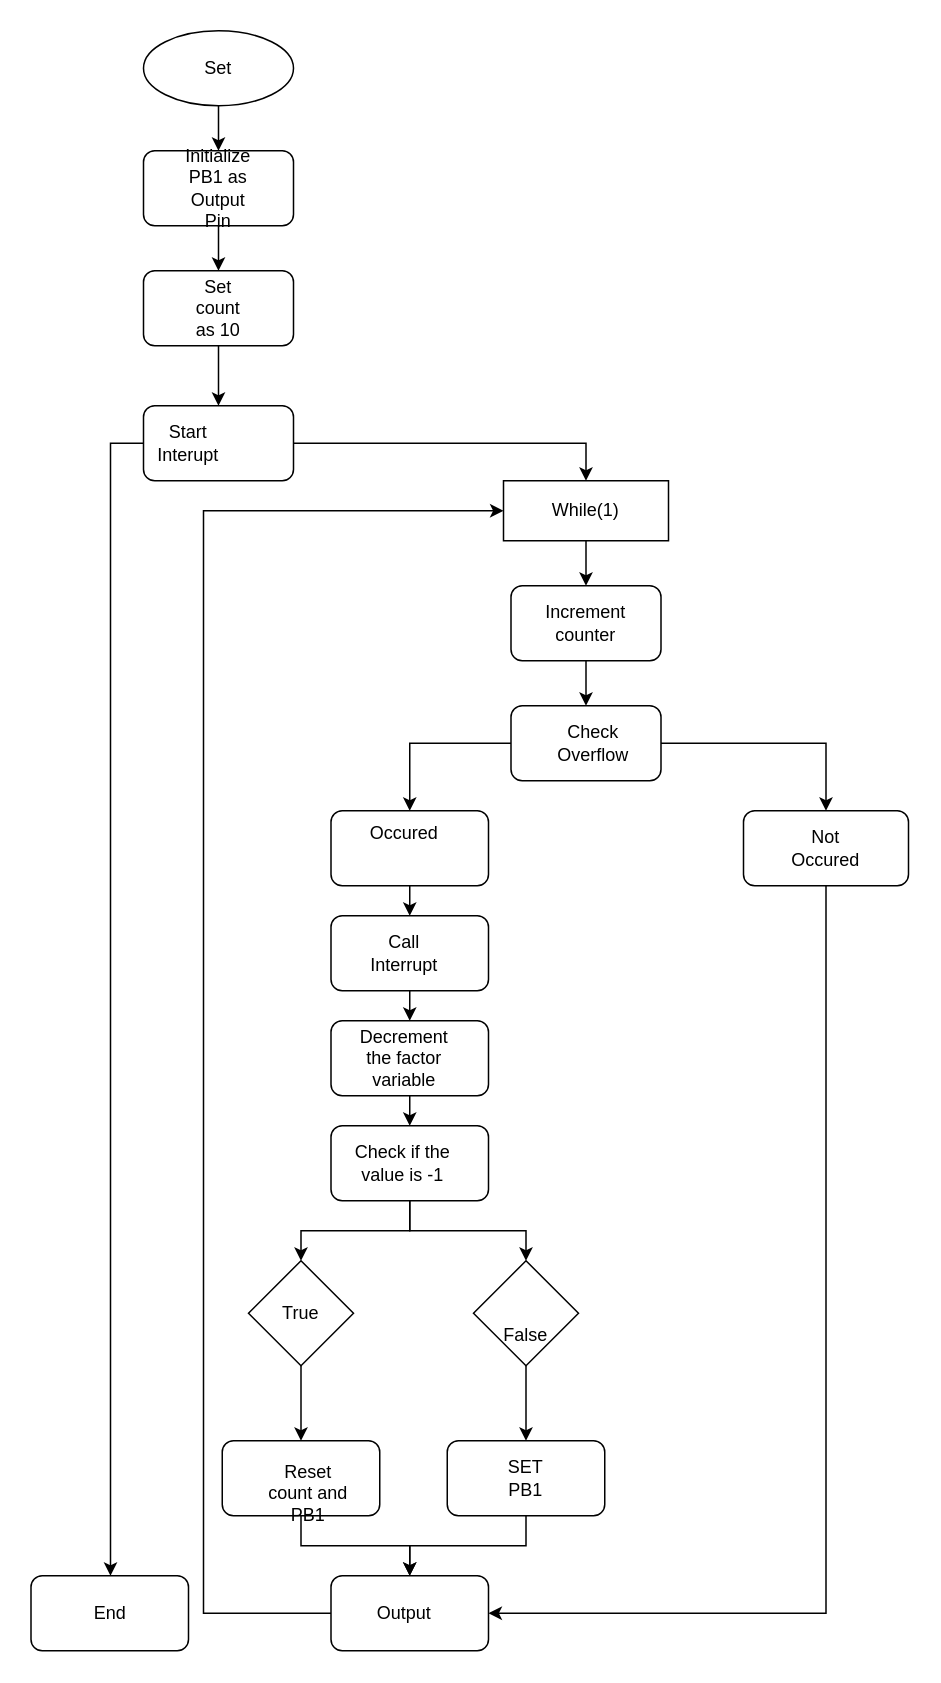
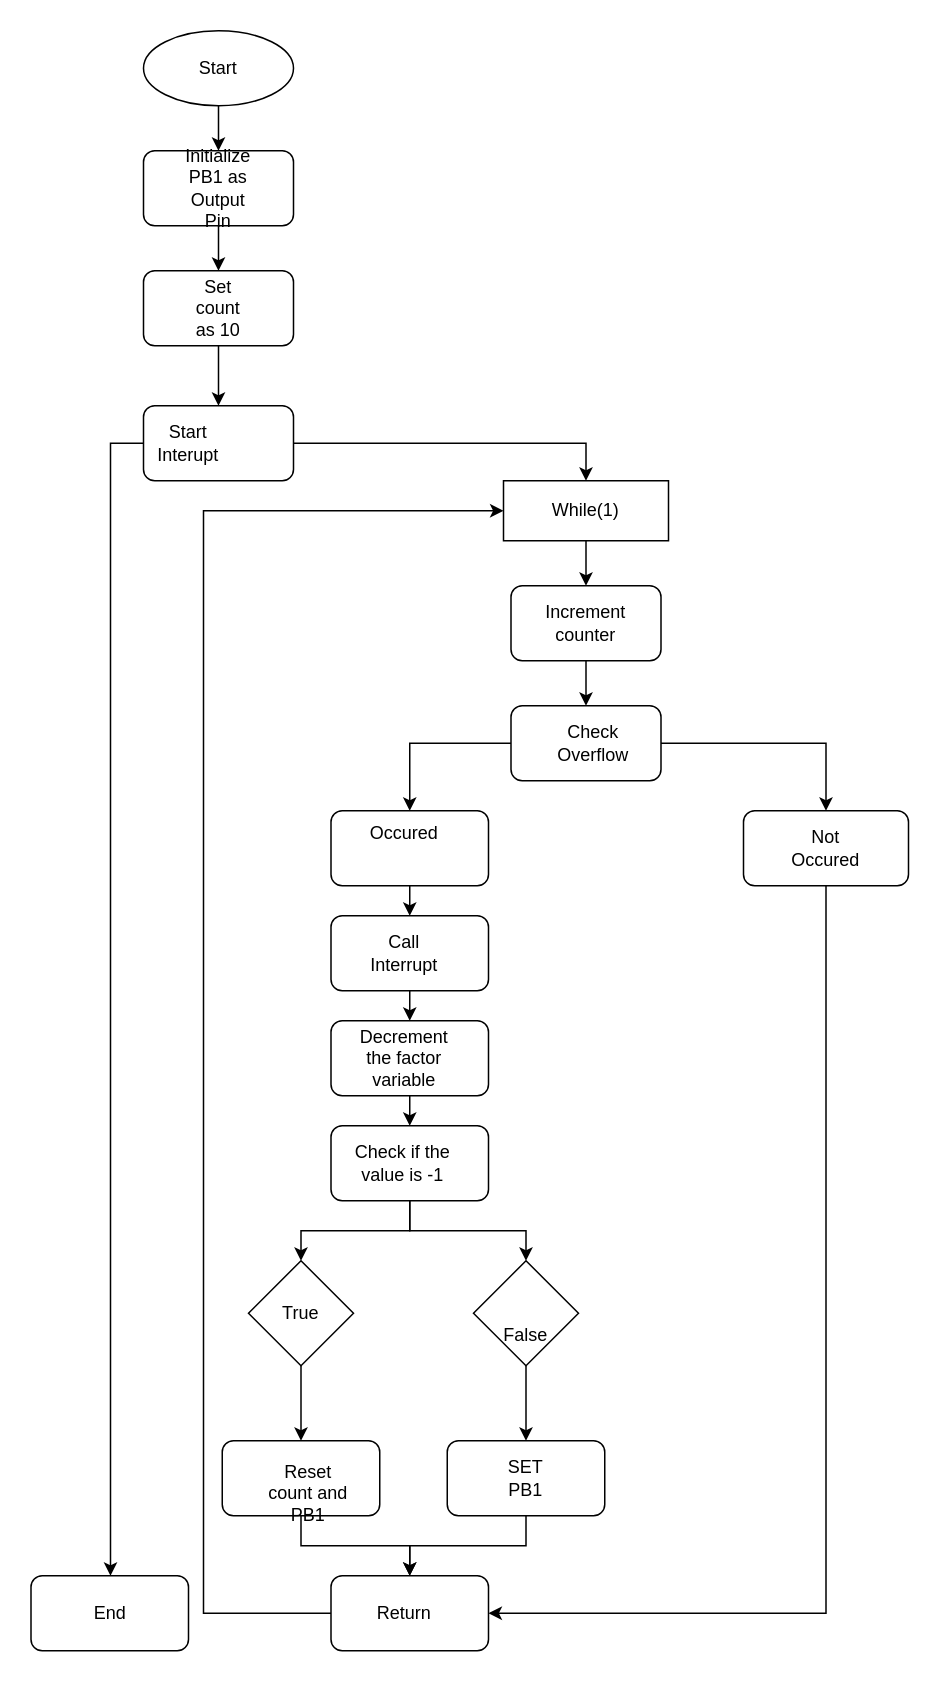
node "Set": label "Set" -> "Start"
node "Output": label "Output" -> "Return"
